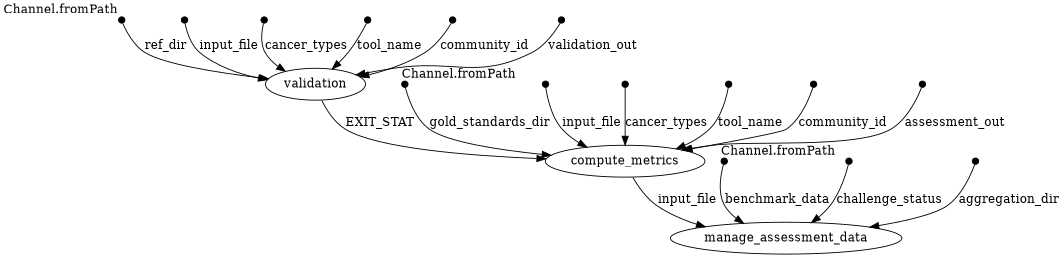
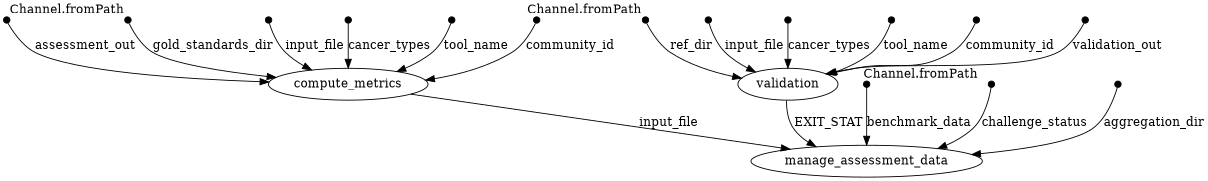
edge "validation" -> "compute_metrics": now "validation" -> "manage_assessment_data"
